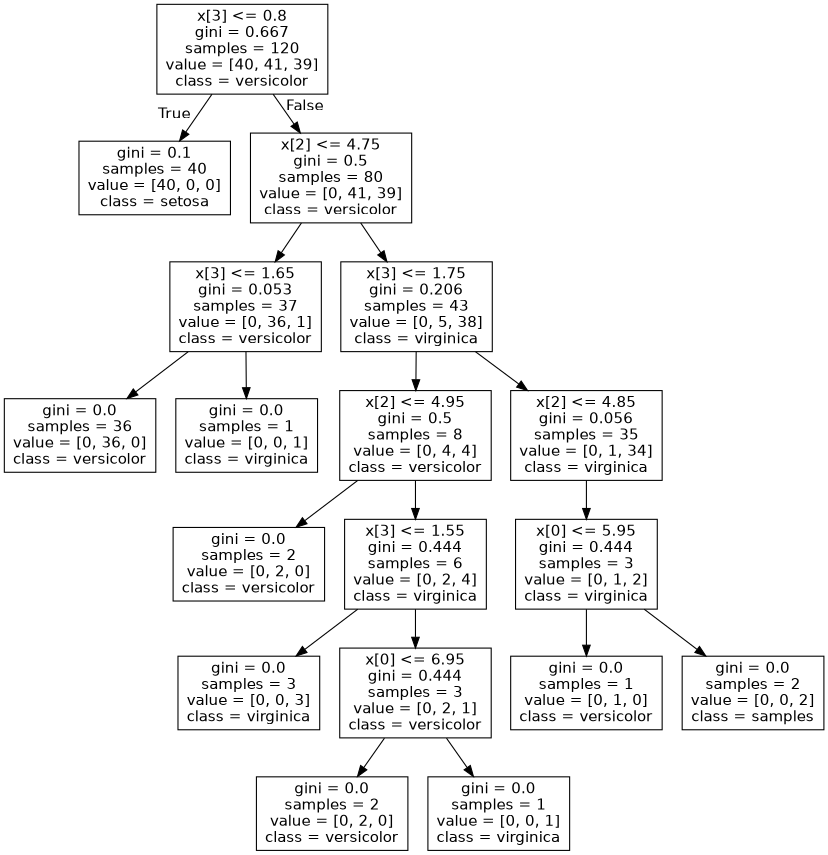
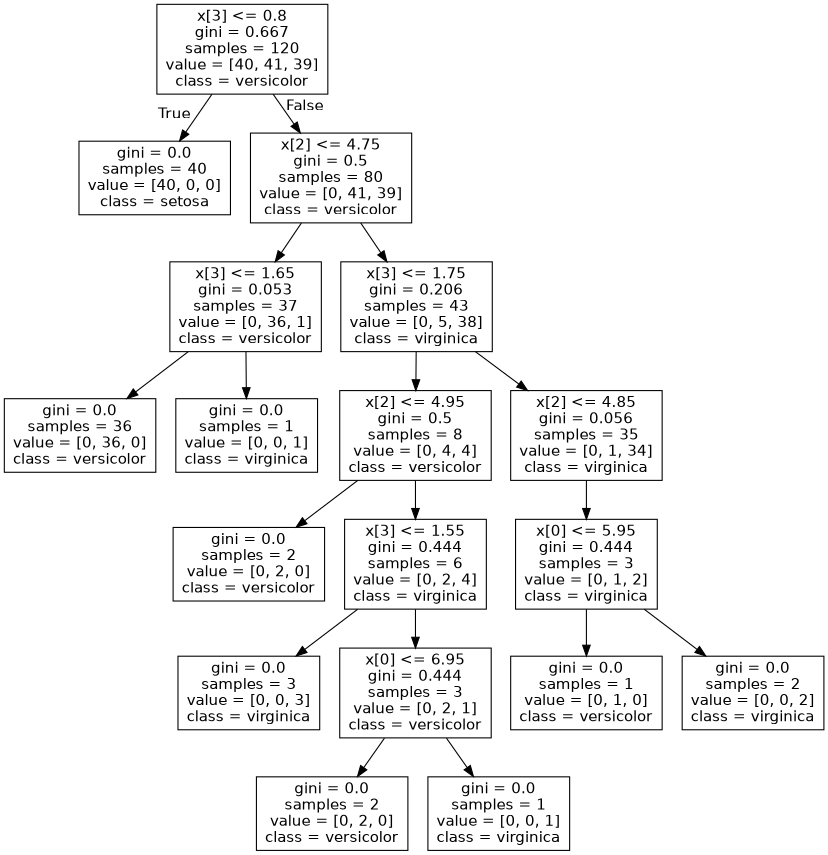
node "gini = 0.1 samples = 40 value = [40, 0, 0] class = setosa": label "gini = 0.1 samples = 40 value = [40, 0, 0] class = setosa" -> "gini = 0.0 samples = 40 value = [40, 0, 0] class = setosa"
node "gini = 0.0 samples = 2 value = [0, 0, 2] class = samples": label "gini = 0.0 samples = 2 value = [0, 0, 2] class = samples" -> "gini = 0.0 samples = 2 value = [0, 0, 2] class = virginica"
